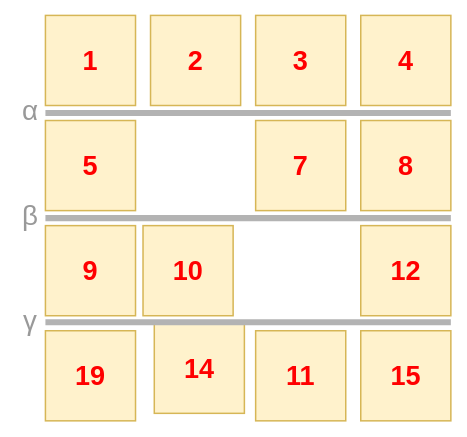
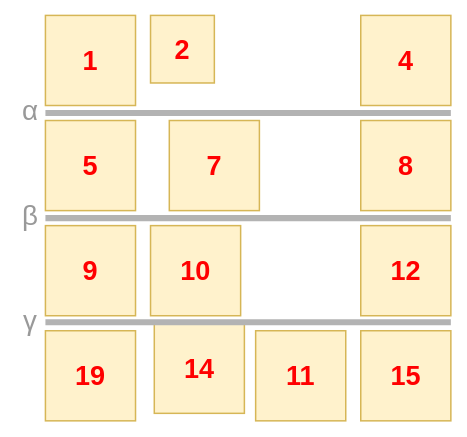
node "2": size 90x90 -> 64x68
node "3": removed
node "7": moved (300, 165) -> (214, 165)
node "10": moved (188, 270) -> (195, 270)
